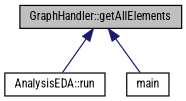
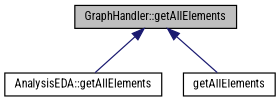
node "AnalysisEDA::run": label "AnalysisEDA::run" -> "AnalysisEDA::getAllElements"
node "main": label "main" -> "getAllElements"
